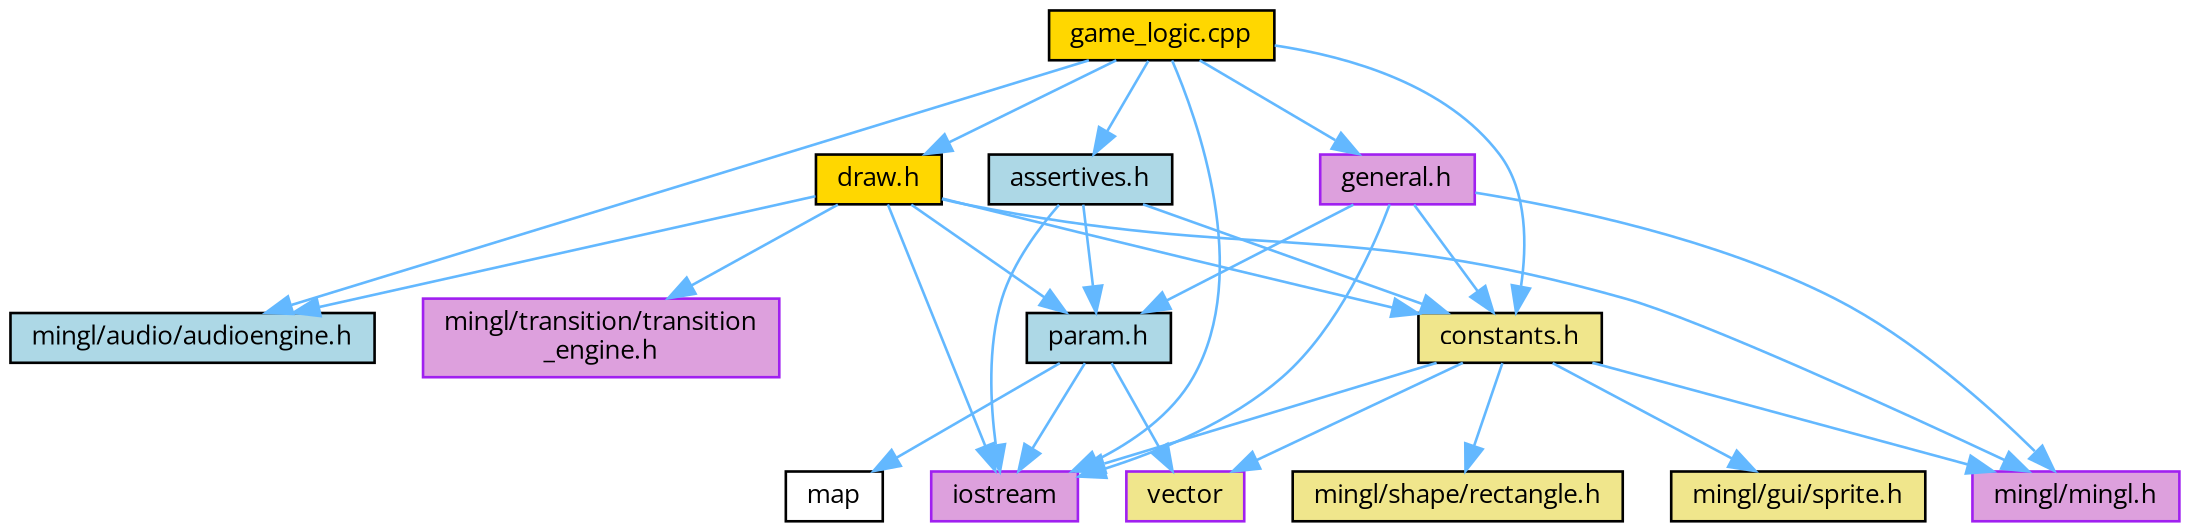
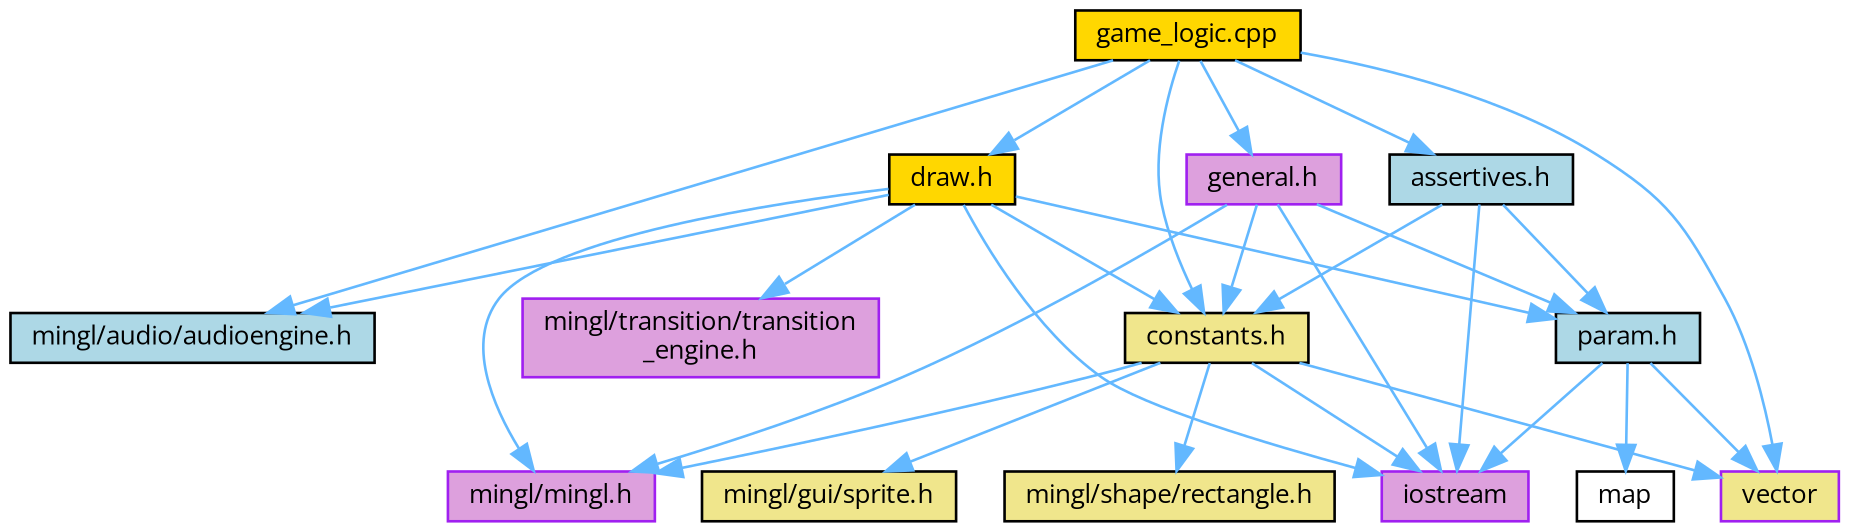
edge "game_logic.cpp" -> "iostream": now "game_logic.cpp" -> "vector"
